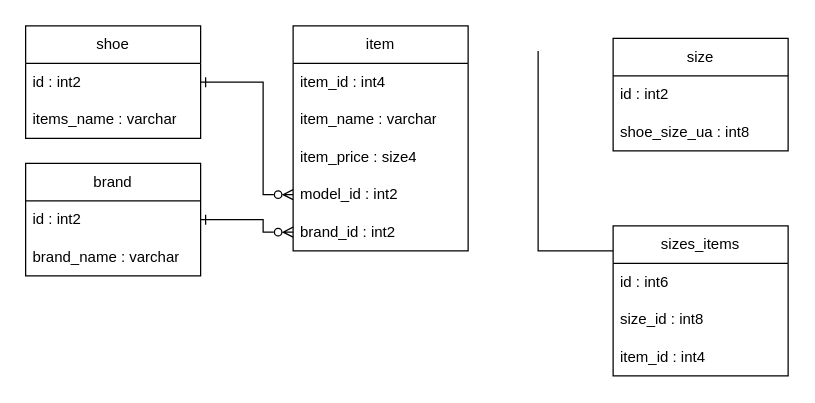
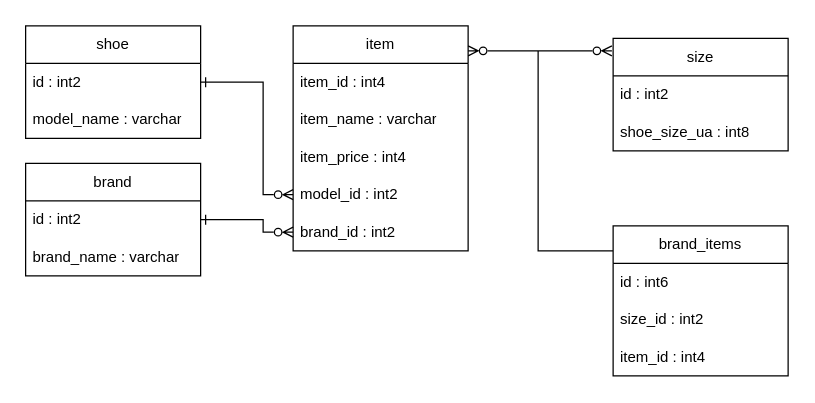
edge "size" -- "item": added
node "items_name : varchar": label "items_name : varchar" -> "model_name : varchar"
node "item_price : size4": label "item_price : size4" -> "item_price : int4"
node "sizes_items": label "sizes_items" -> "brand_items"
node "size_id : int8": label "size_id : int8" -> "size_id : int2"
